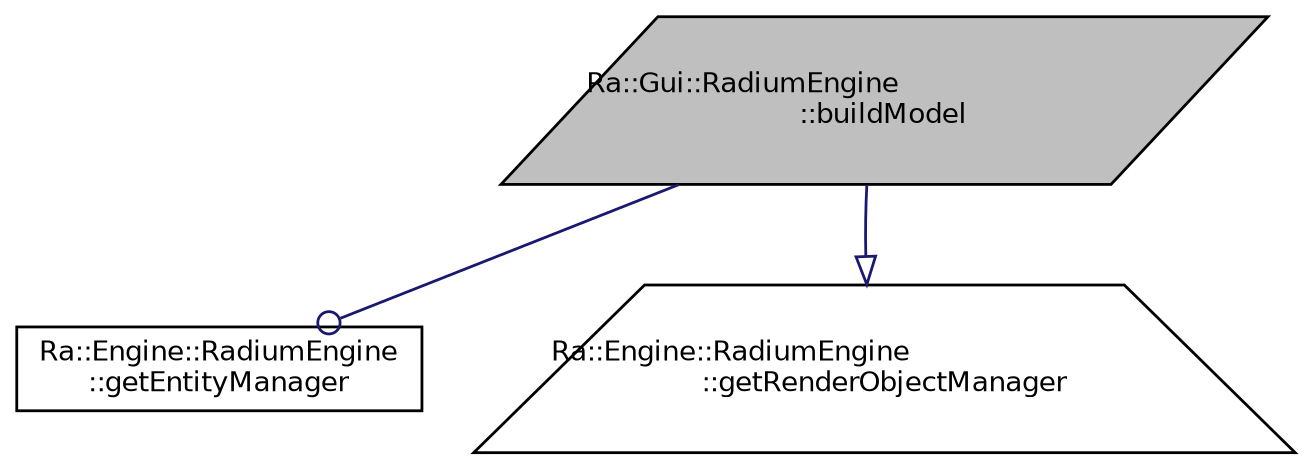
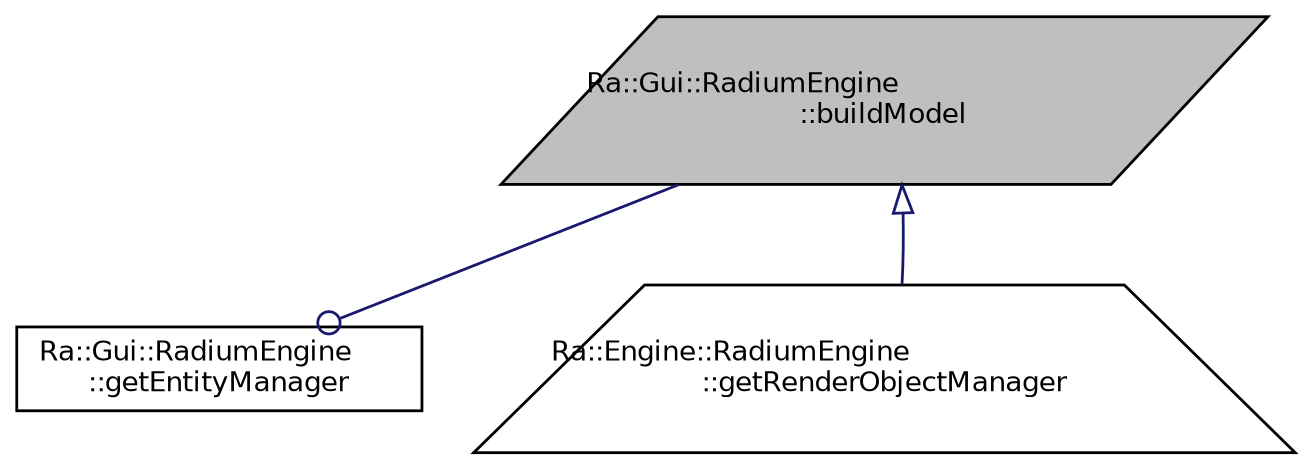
edge "Ra::Gui::RadiumEngine ::buildModel" -> "Ra::Engine::RadiumEngine ::getRenderObjectManager": reversed
node "Ra::Engine::RadiumEngine ::getEntityManager": label "Ra::Engine::RadiumEngine ::getEntityManager" -> "Ra::Gui::RadiumEngine ::getEntityManager"
